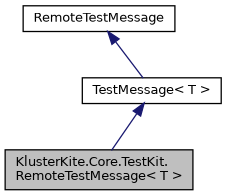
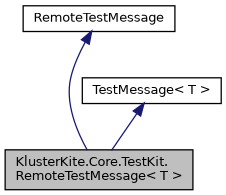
edge "TestMessage< T >" -> "RemoteTestMessage": now "KlusterKite.Core.TestKit. RemoteTestMessage< T >" -> "RemoteTestMessage"
